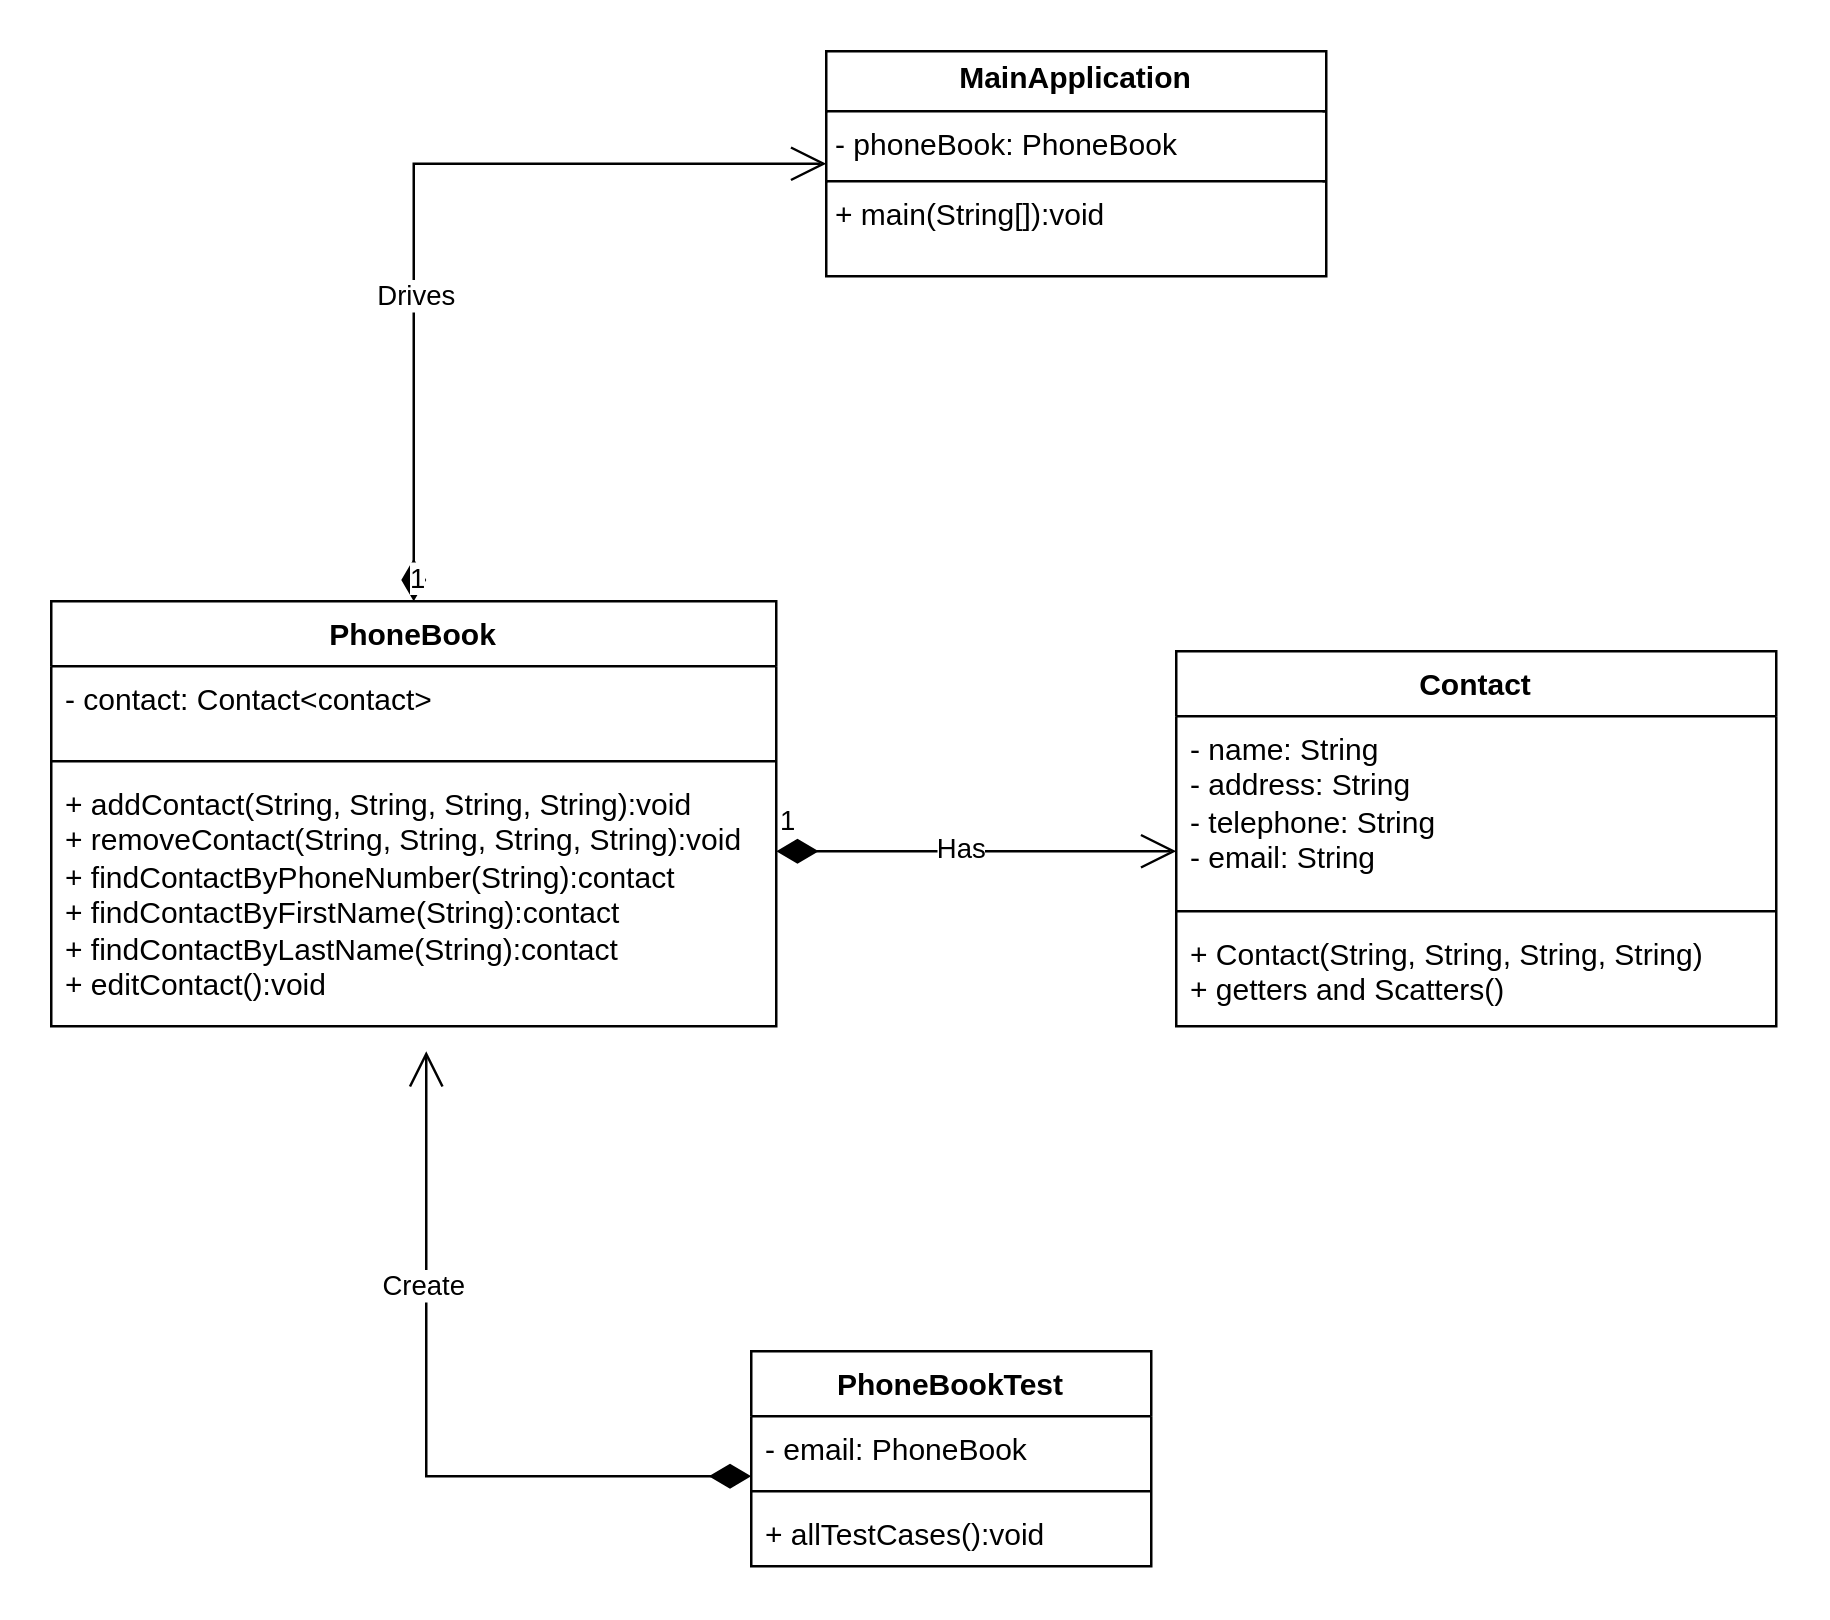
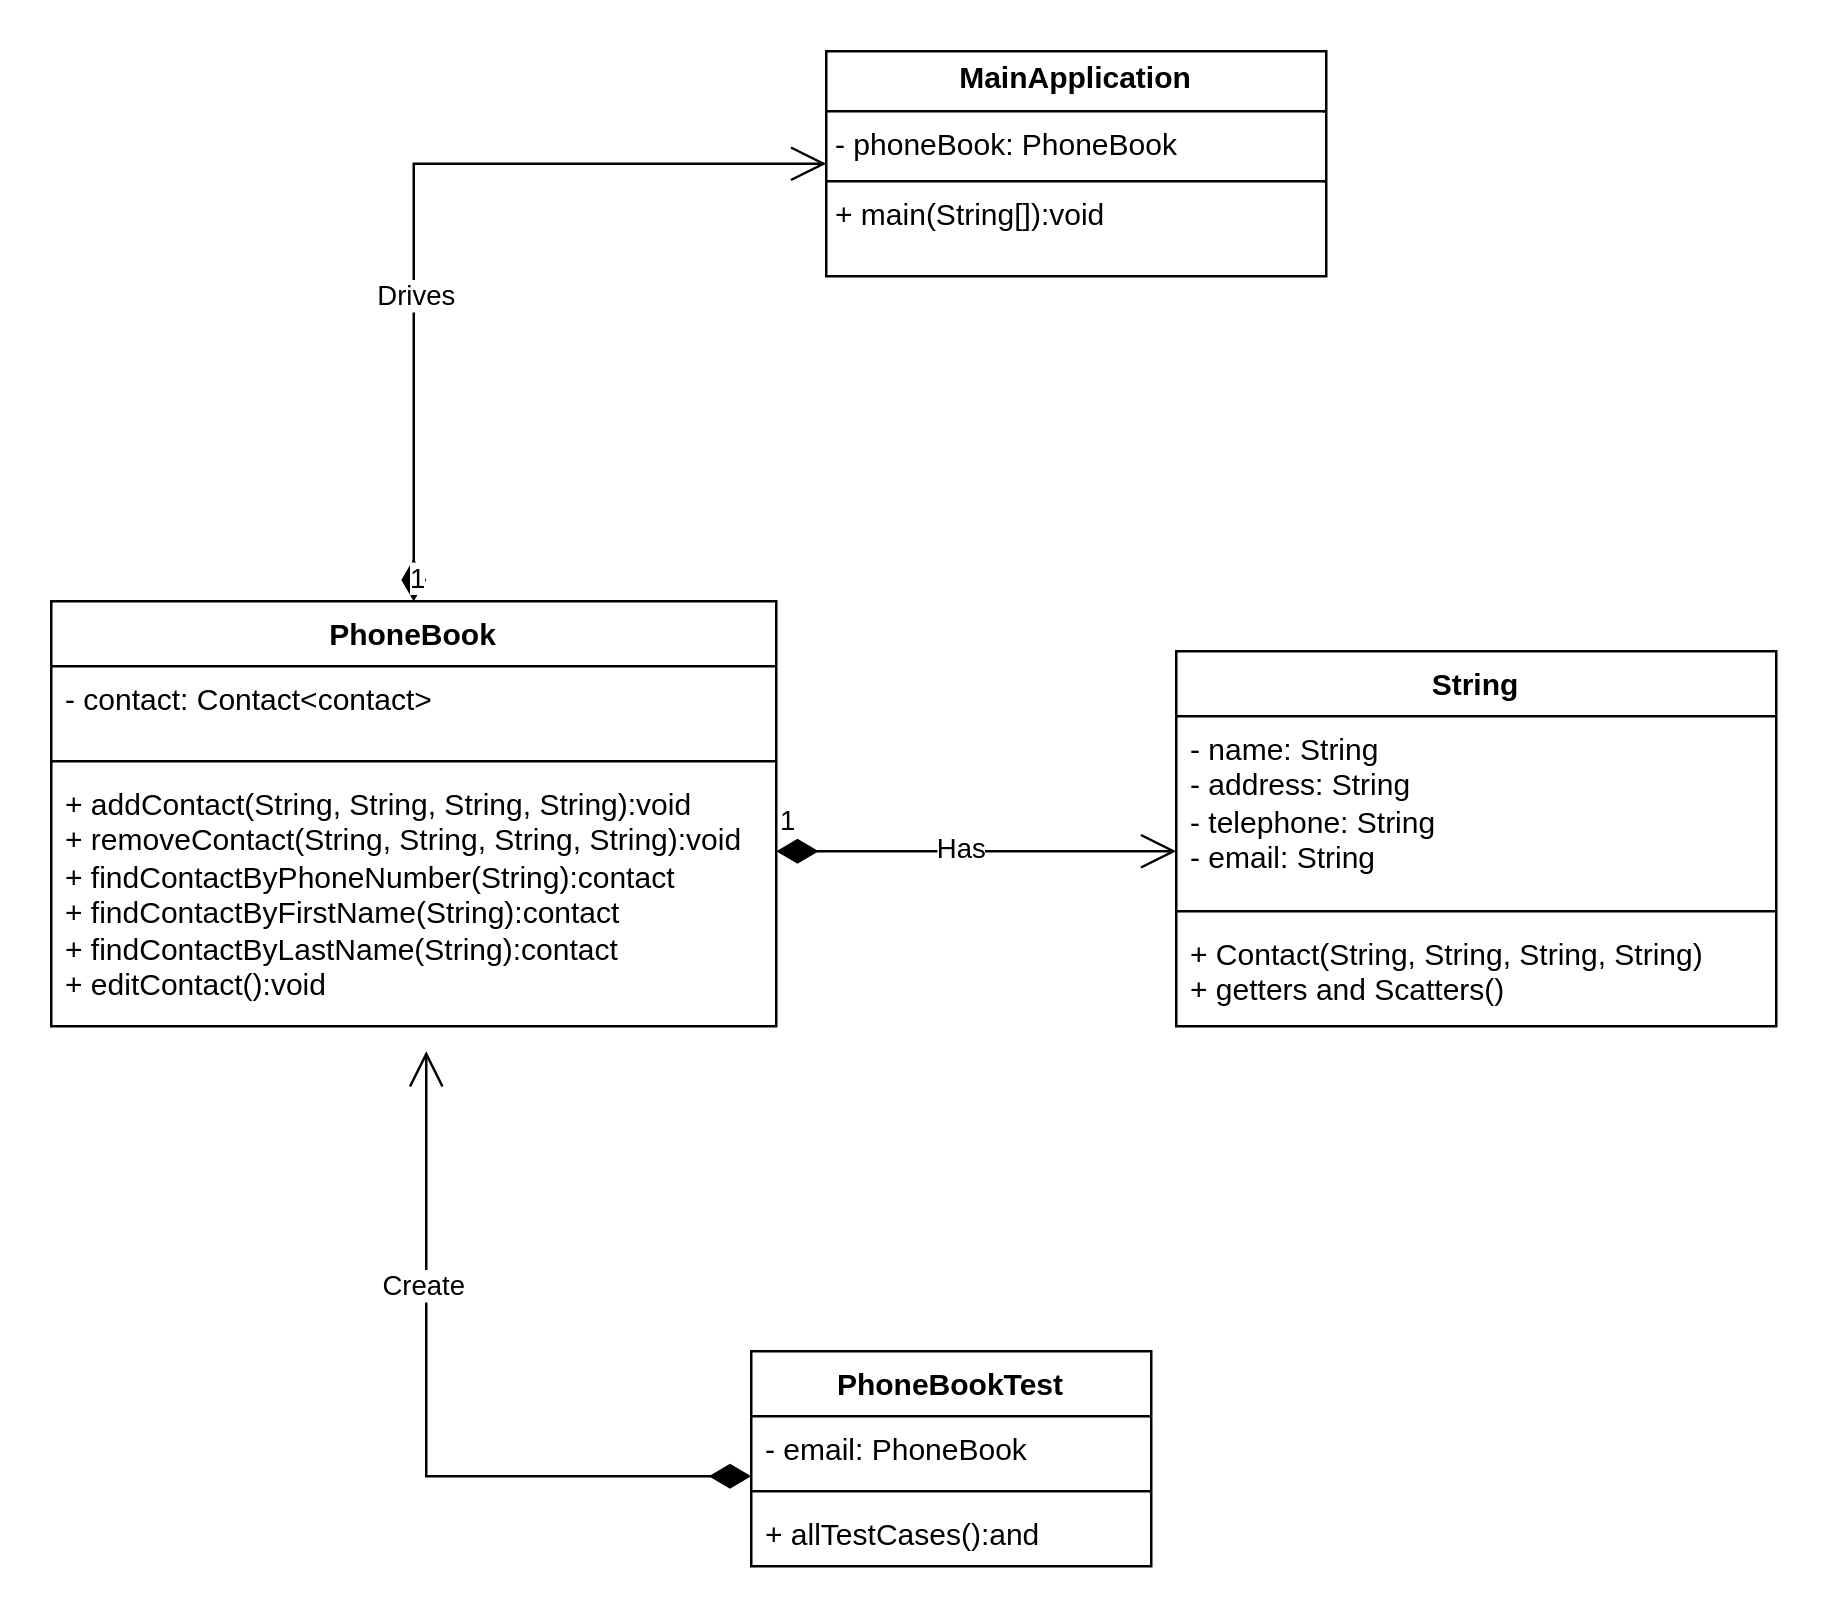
node "Contact": label "Contact" -> "String"
node "+ allTestCases():void": label "+ allTestCases():void" -> "+ allTestCases():and"
